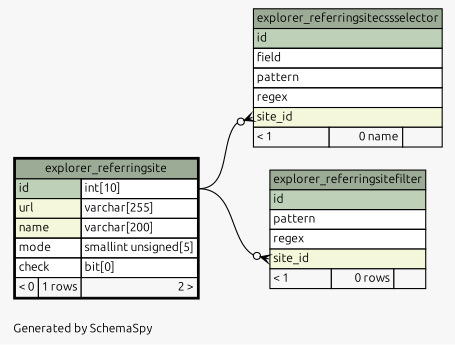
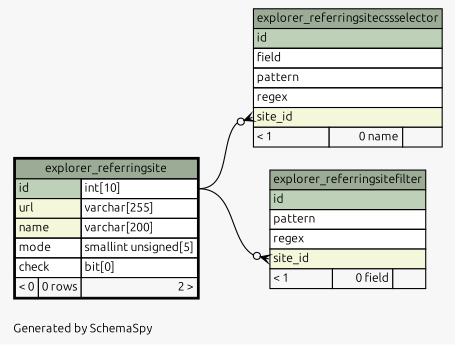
node "explorer_referringsitefilter": text "0 rows" -> "0 field"
node "explorer_referringsite": text "1 rows" -> "0 rows"
